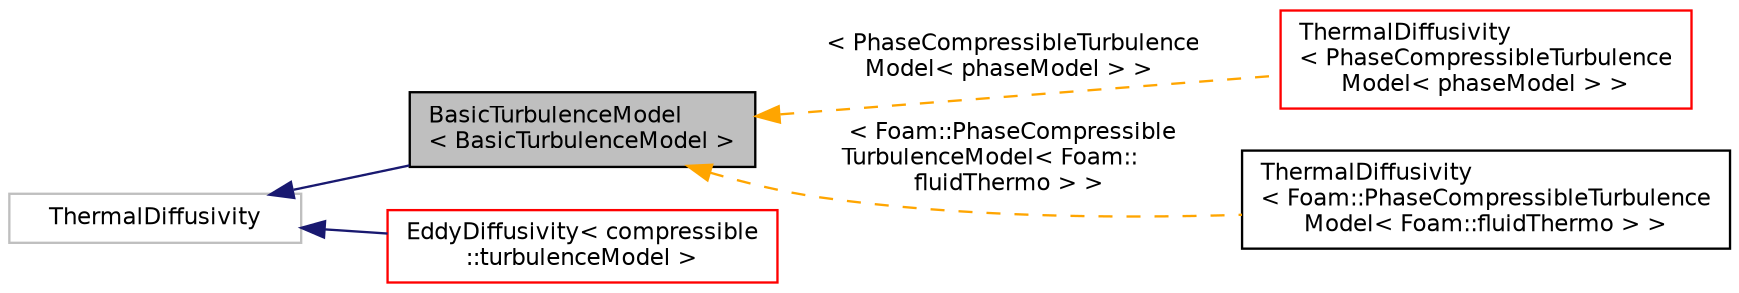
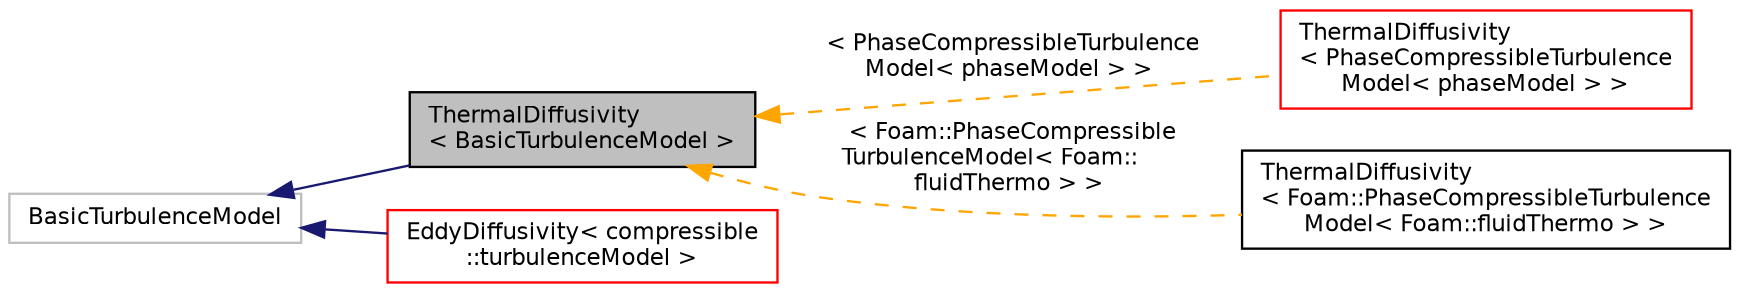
node "BasicTurbulenceModel < BasicTurbulenceModel >": label "BasicTurbulenceModel < BasicTurbulenceModel >" -> "ThermalDiffusivity < BasicTurbulenceModel >"
node "ThermalDiffusivity": label "ThermalDiffusivity" -> "BasicTurbulenceModel"
